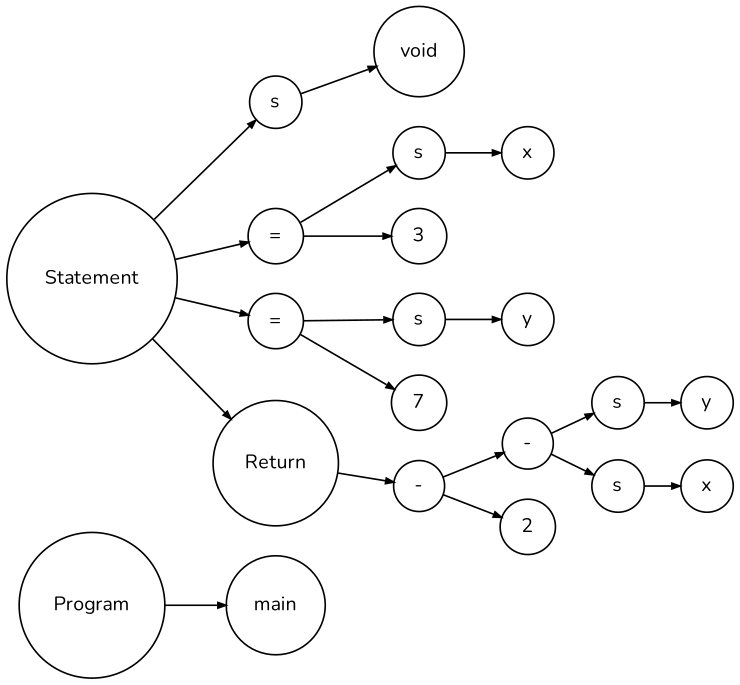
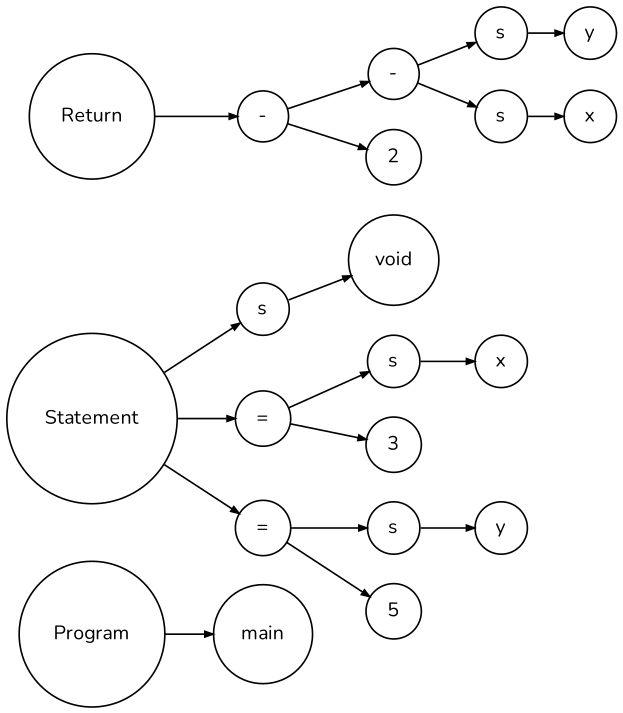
edge "Statement" -> "Return": removed
node "7": label "7" -> "5"
